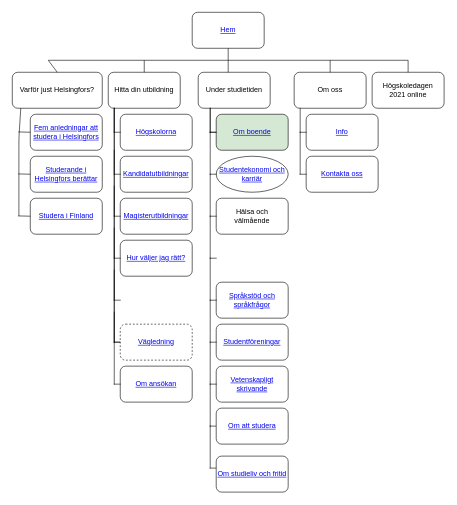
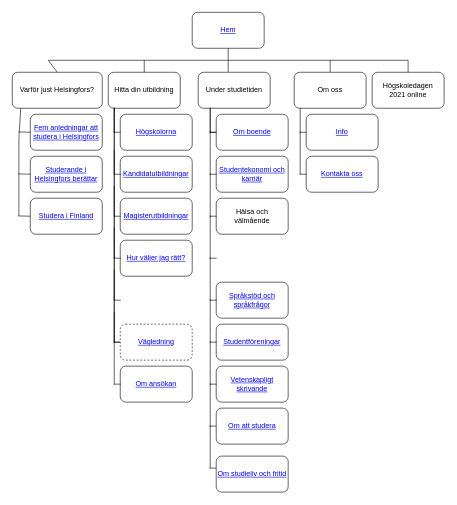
node "Om boende": fillcolor #d5e8d4 -> #ffffff
node "Studentekonomi och karriär": shape ellipse -> rounded rectangle
